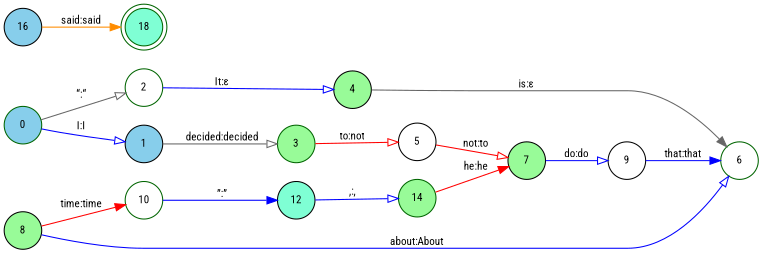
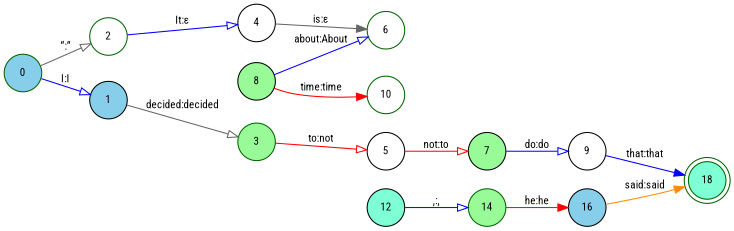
node "4": fillcolor palegreen -> white
edge "9" -> "6": now "9" -> "18"
edge "14" -> "7": now "14" -> "16"
edge "10" -> "12": removed, label "”:”"
